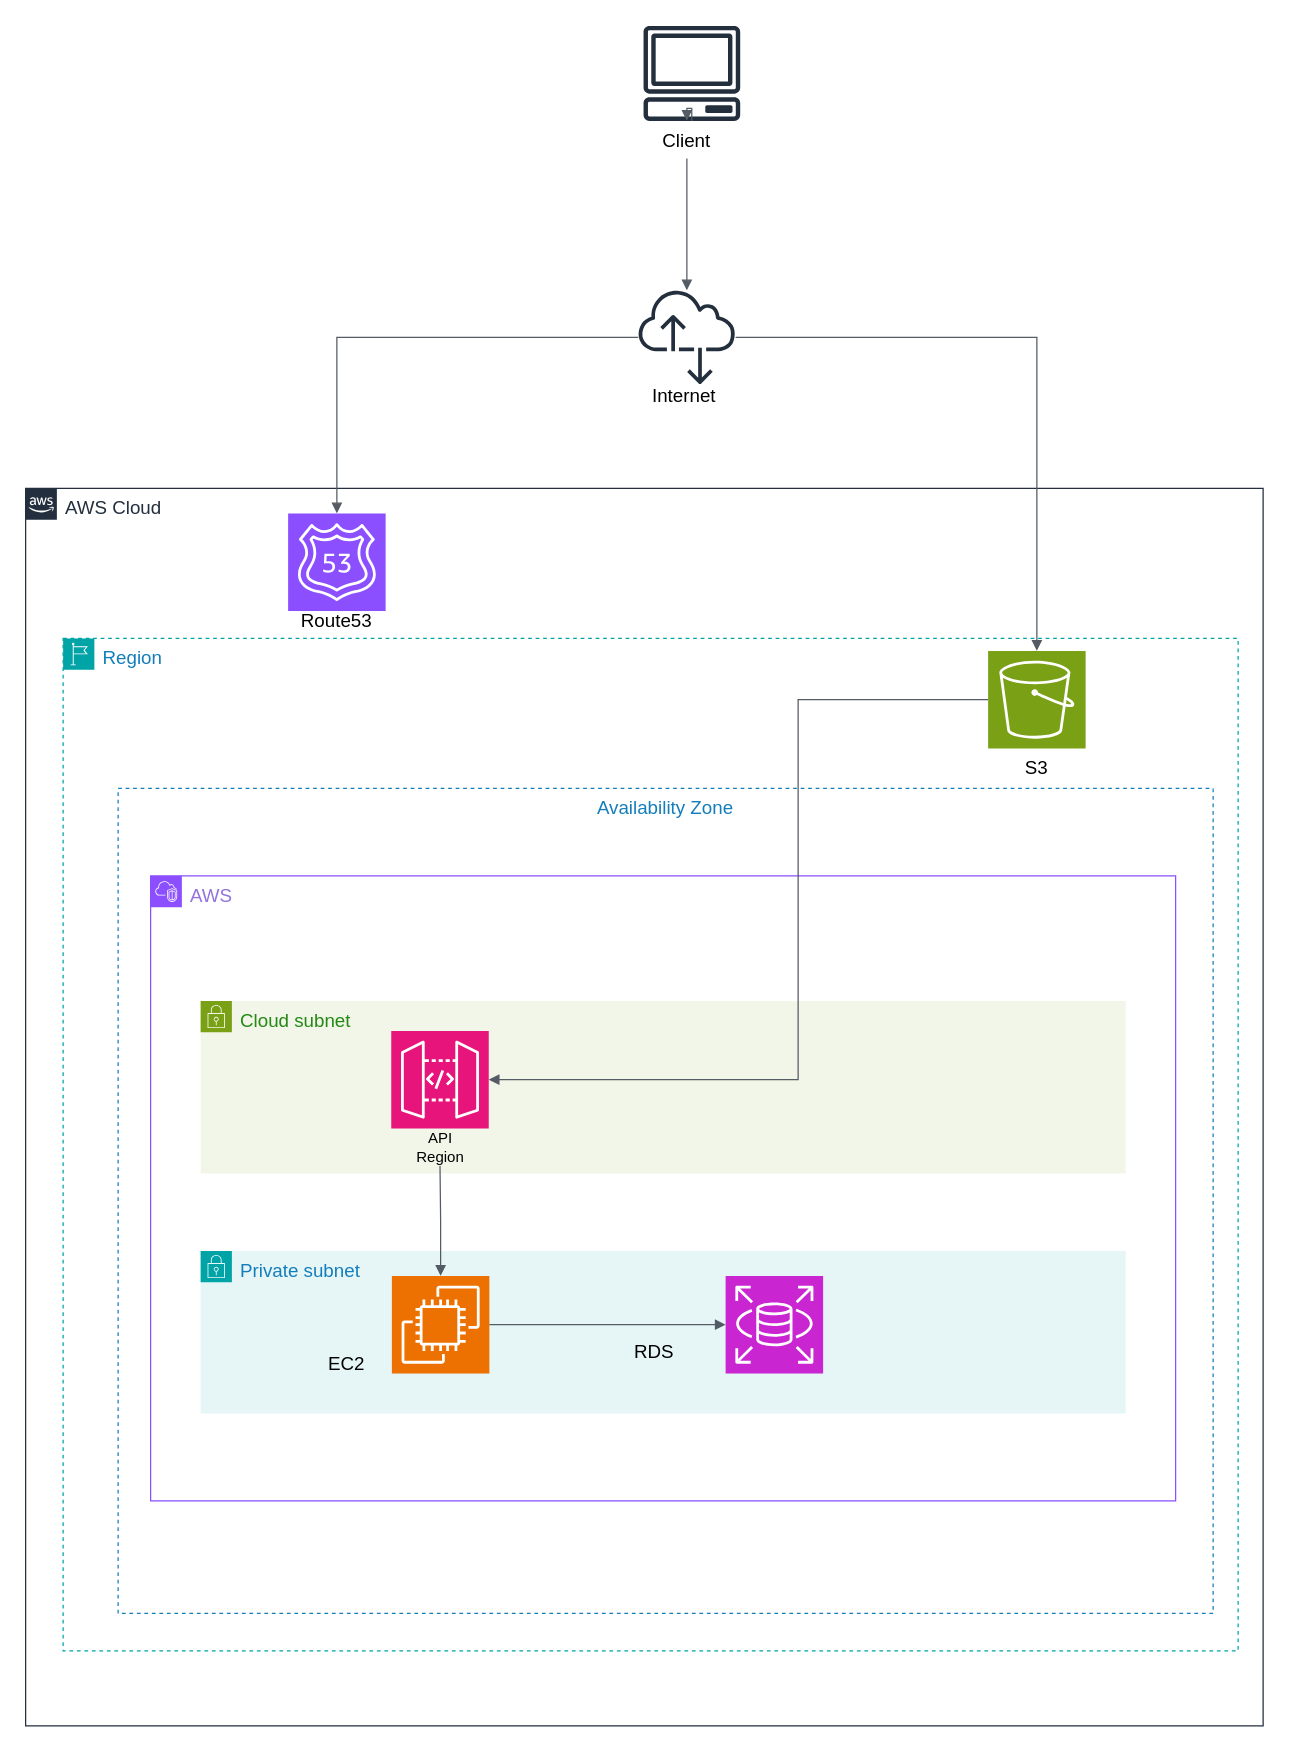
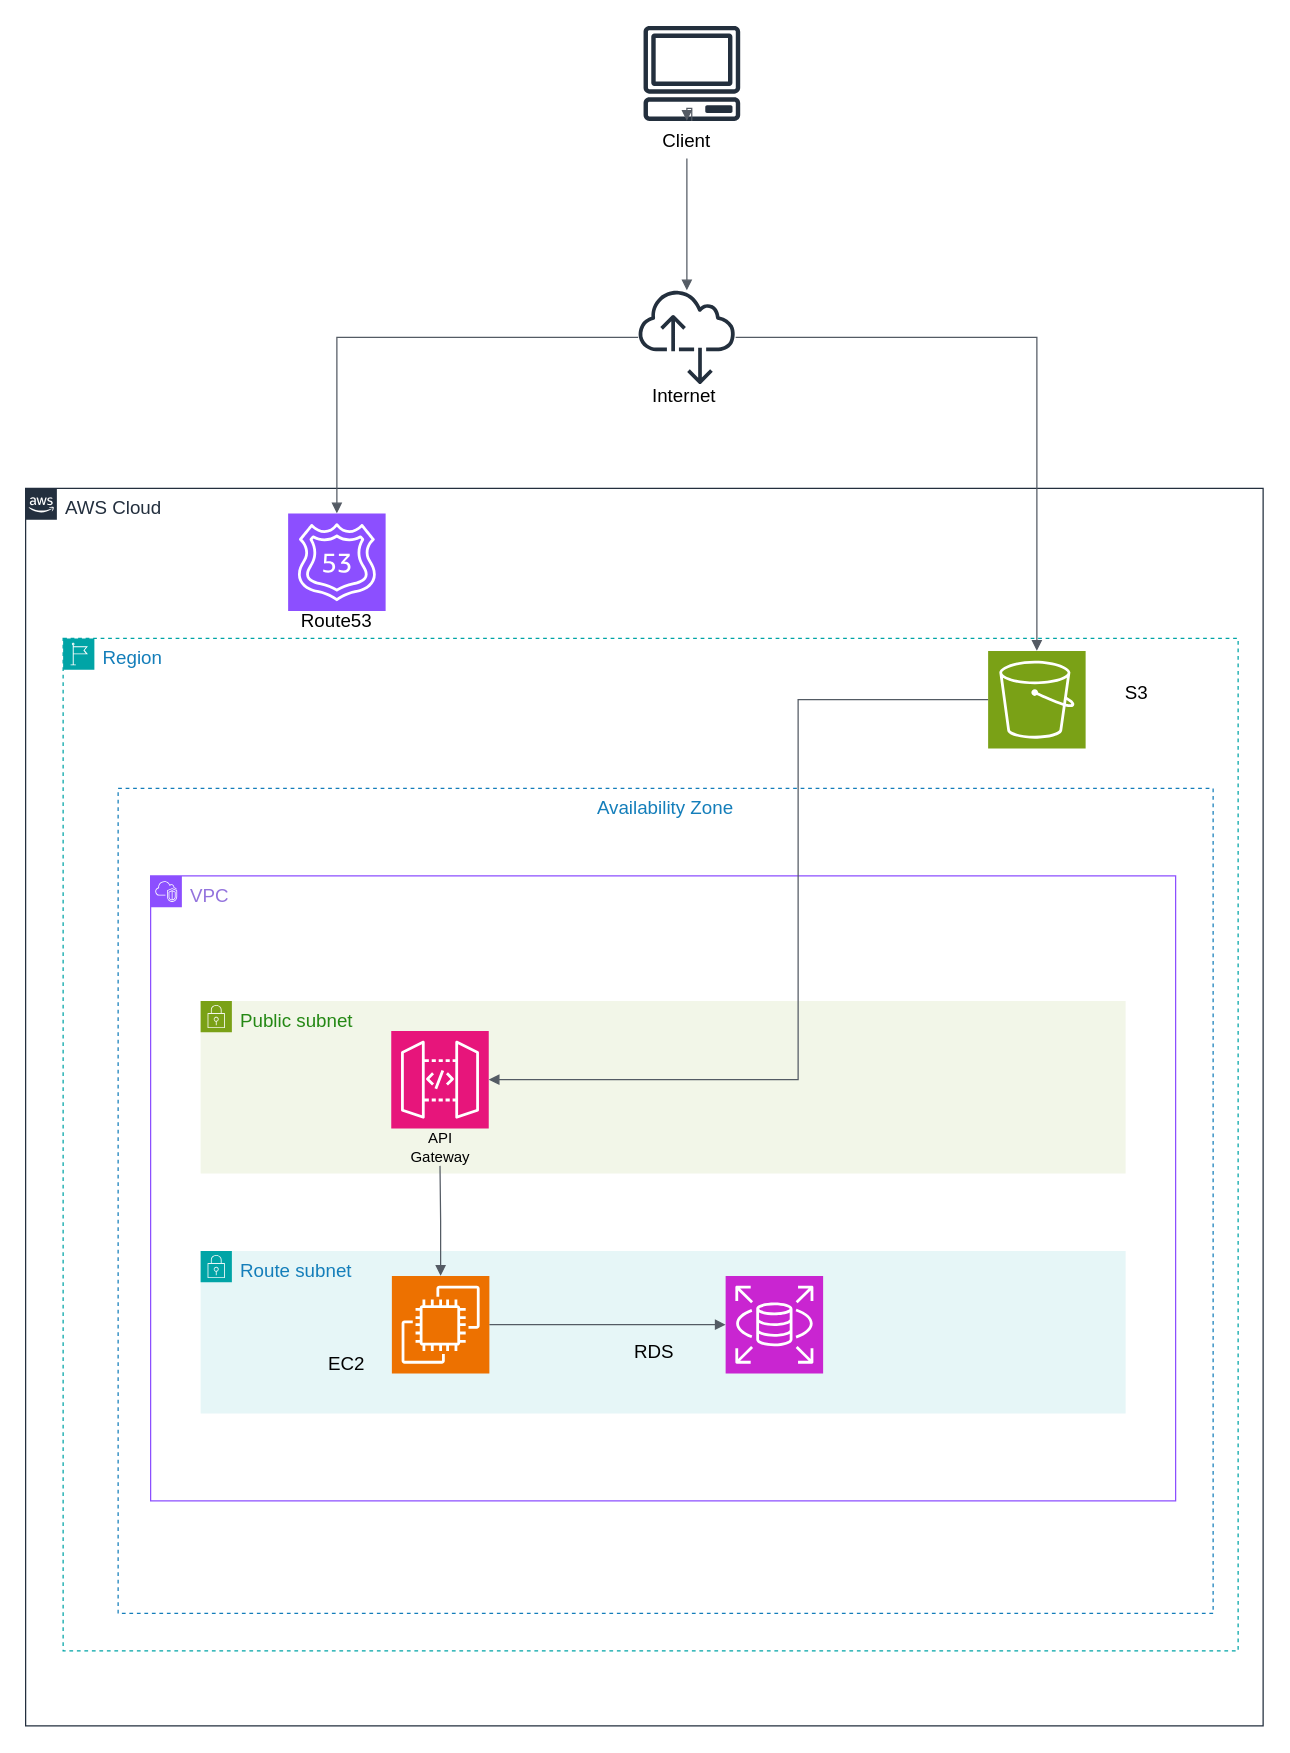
node "S3": moved (1037, 767) -> (1137, 692)
node "AWS": label "AWS" -> "VPC"
node "Cloud subnet": label "Cloud subnet" -> "Public subnet"
node "API Region": label "API Region" -> "API Gateway"
node "Private subnet": label "Private subnet" -> "Route subnet"
